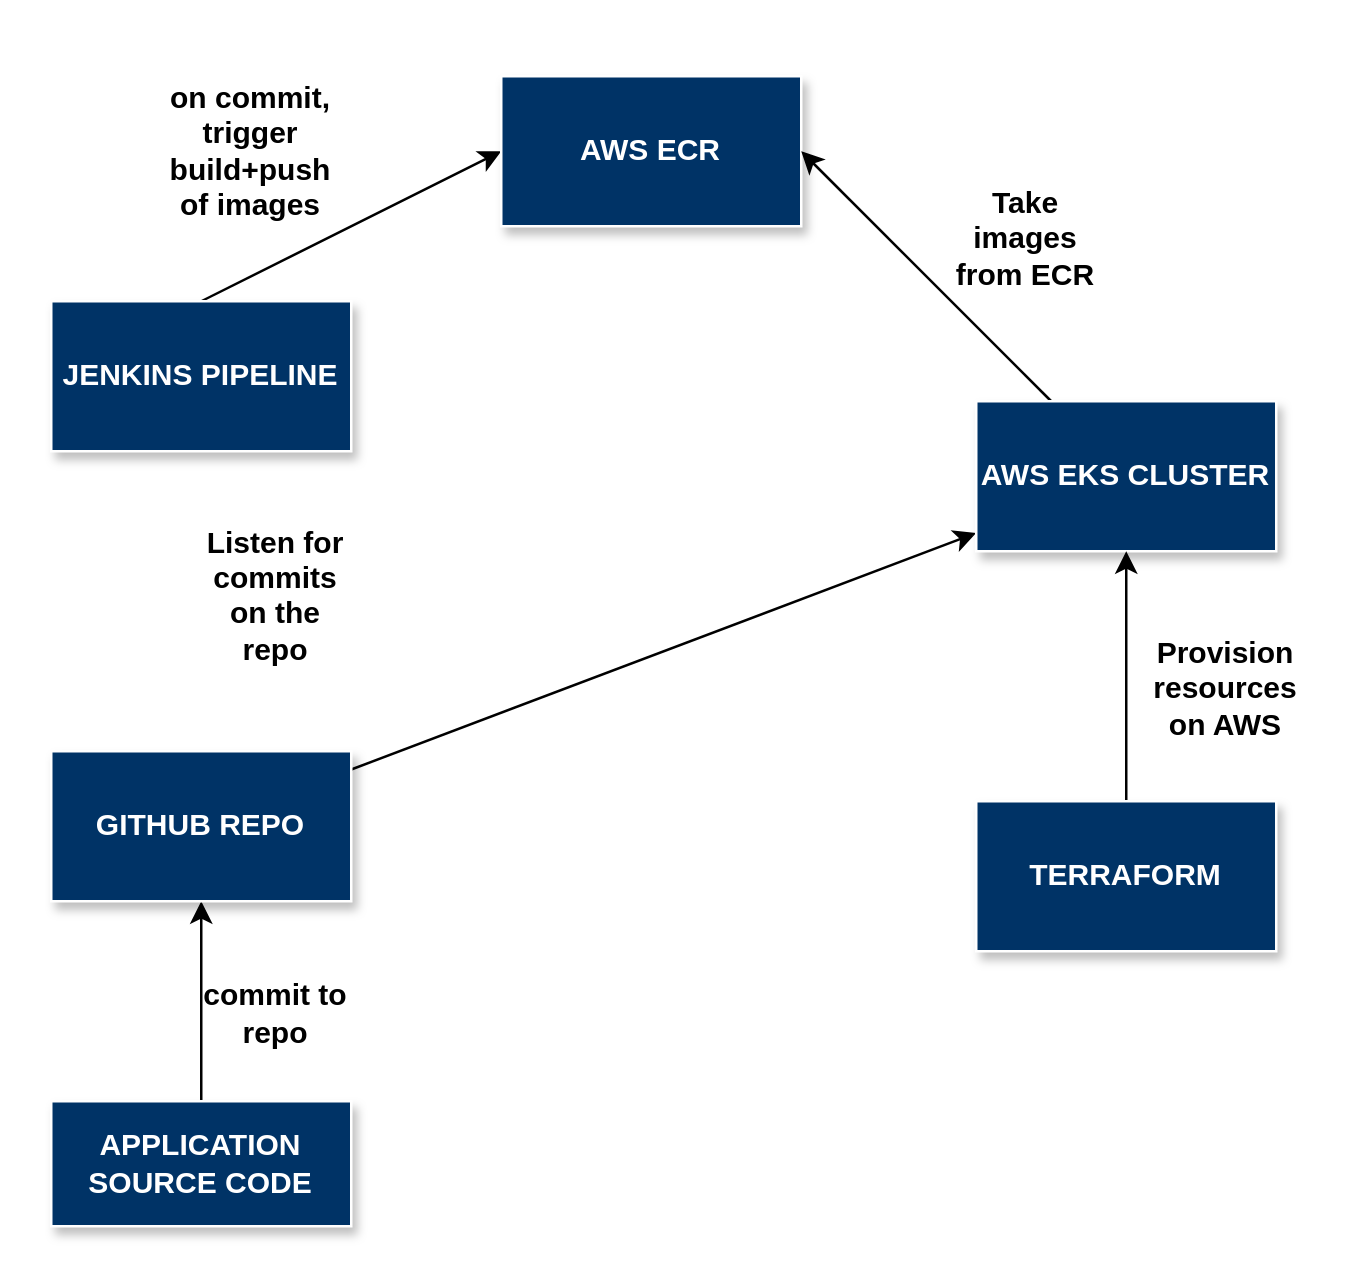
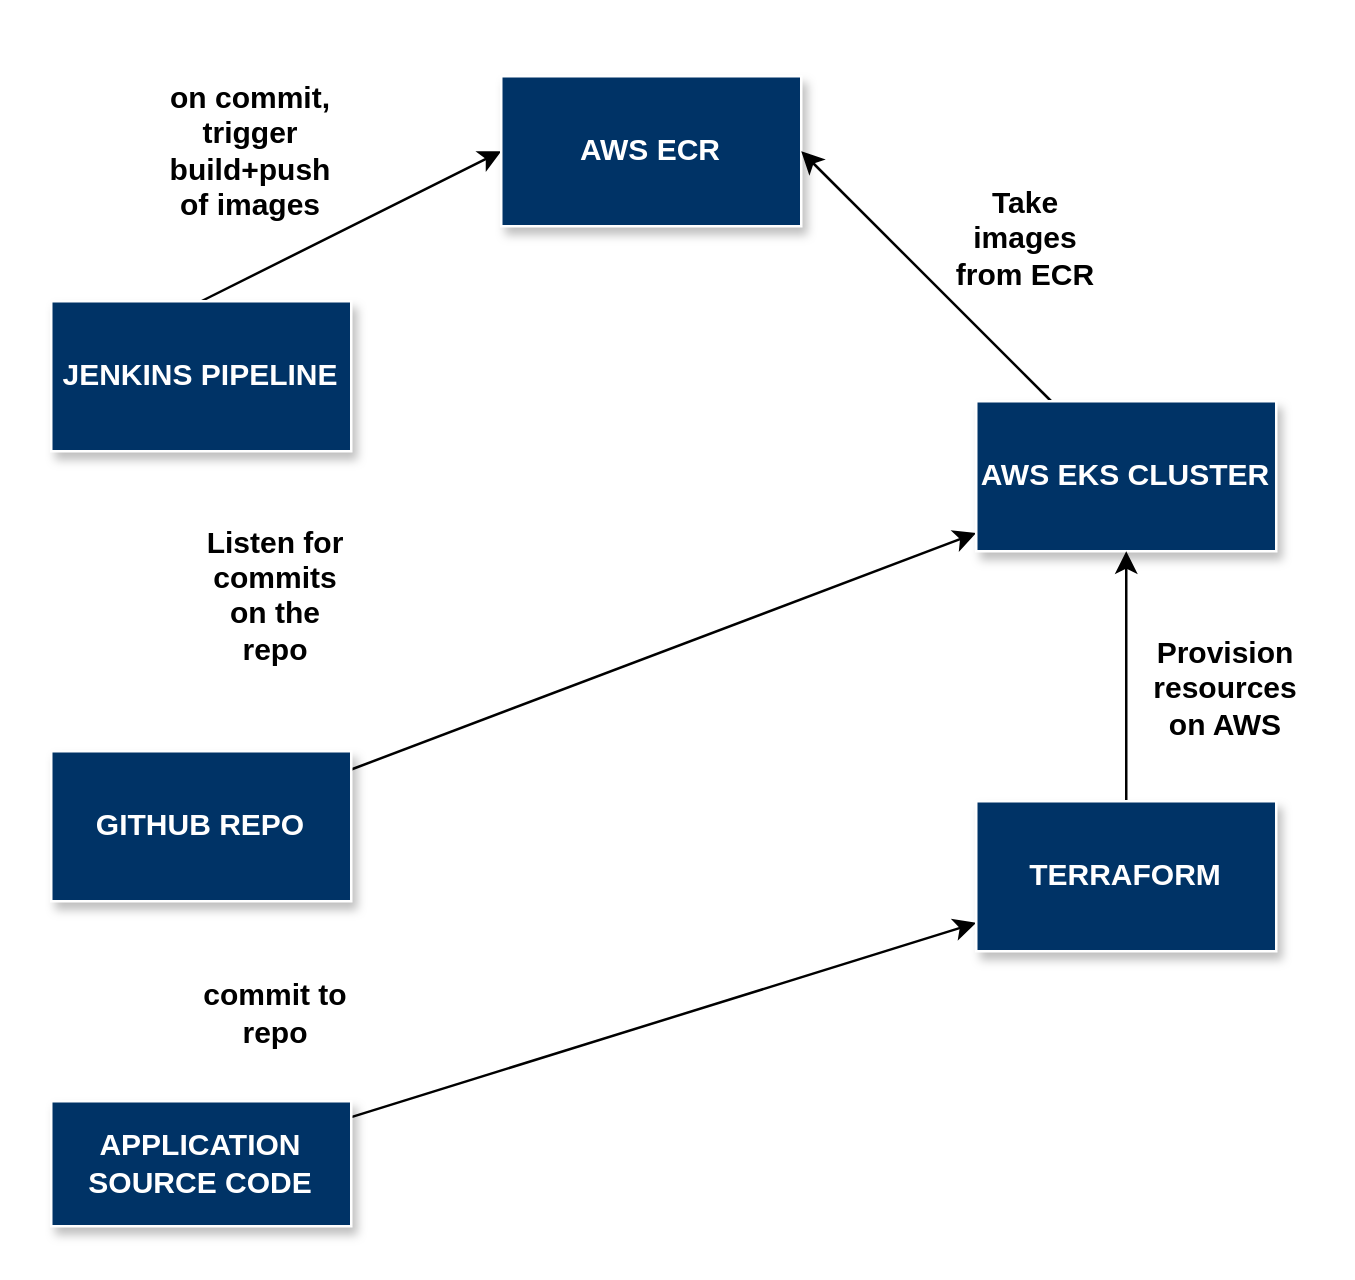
edge "APPLICATION SOURCE CODE" -> "GITHUB REPO": now "APPLICATION SOURCE CODE" -> "TERRAFORM"
